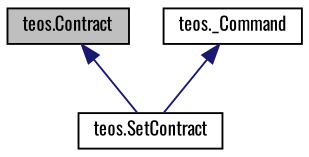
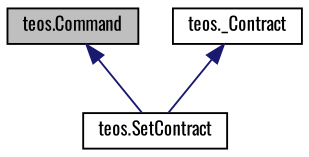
node "teos.Contract": label "teos.Contract" -> "teos.Command"
node "teos._Command": label "teos._Command" -> "teos._Contract"
